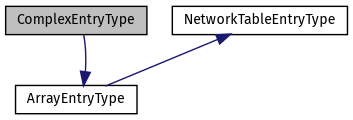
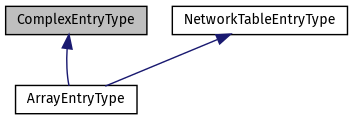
edge "ComplexEntryType" -> "ArrayEntryType": reversed
